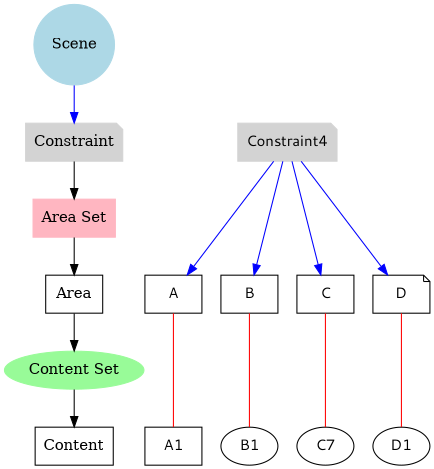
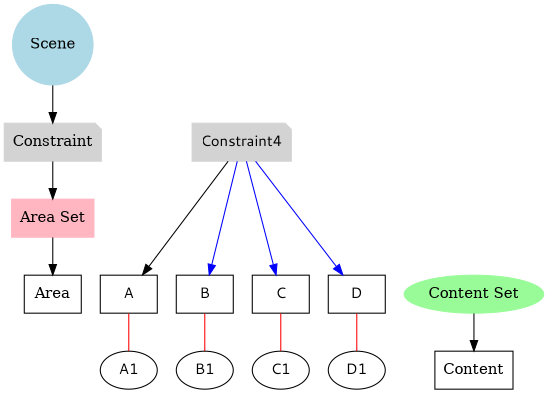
edge "Scene" -> "Constraint": color blue -> black
edge "Constraint4" -> "A": color blue -> black
node "D": shape note -> box
edge "Area" -> "Content Set": removed
node "A1": shape box -> ellipse
node "C7": label "C7" -> "C1"
